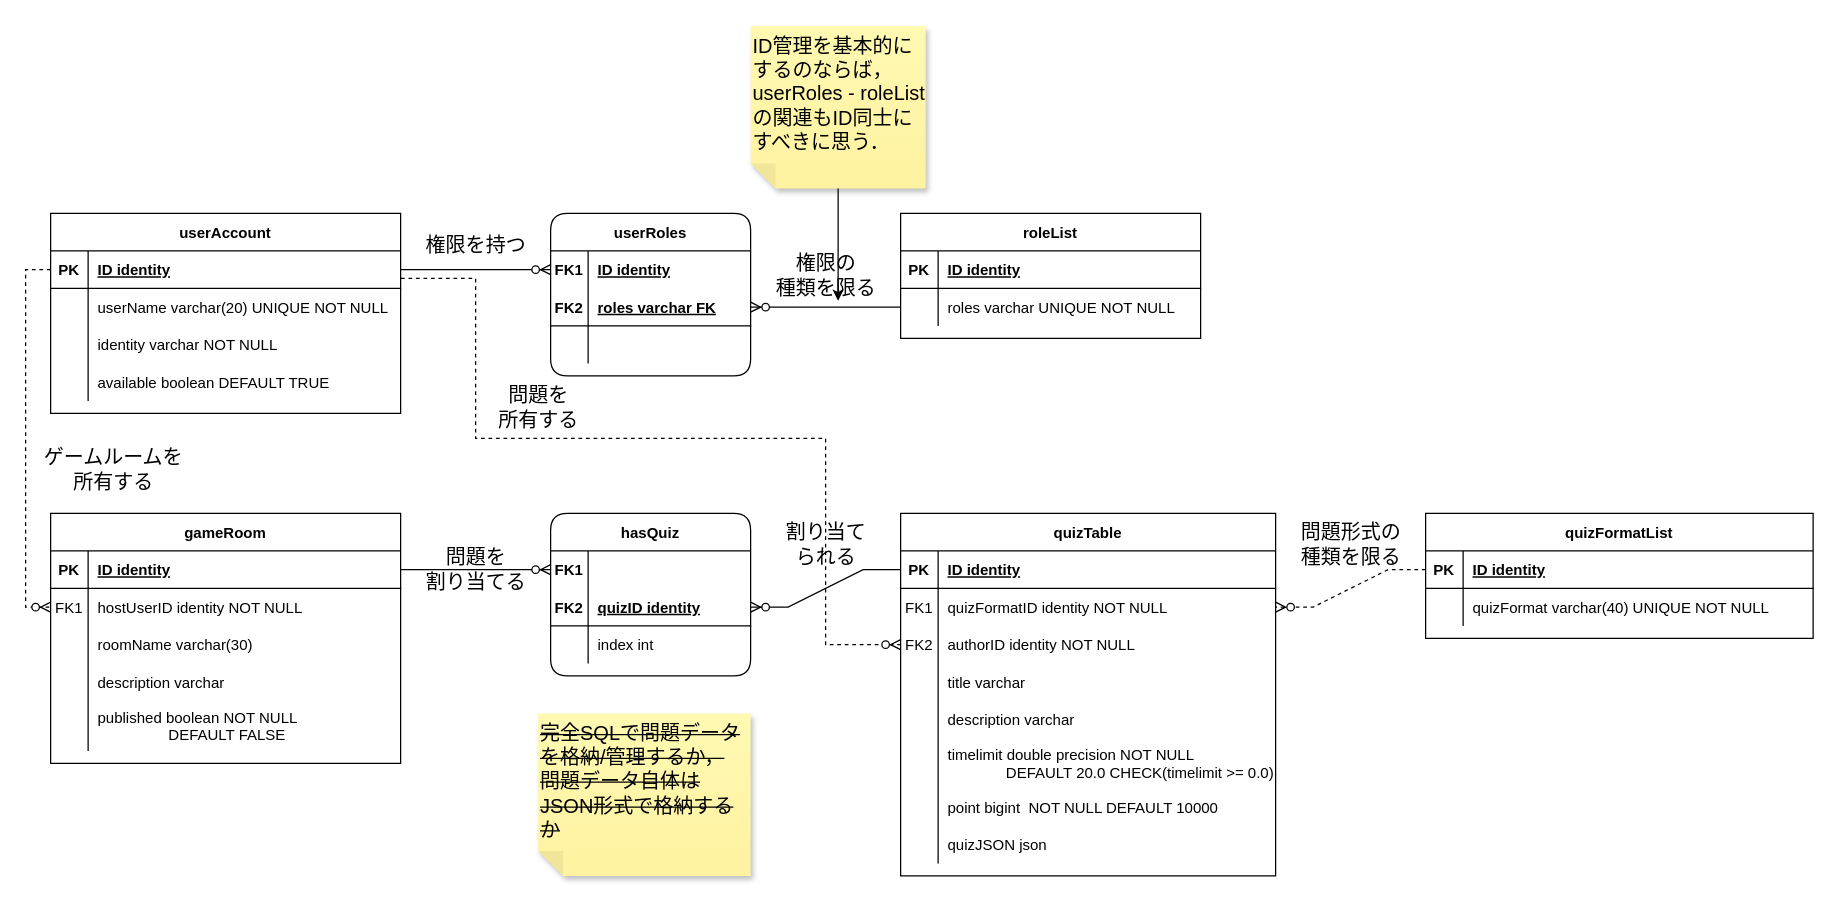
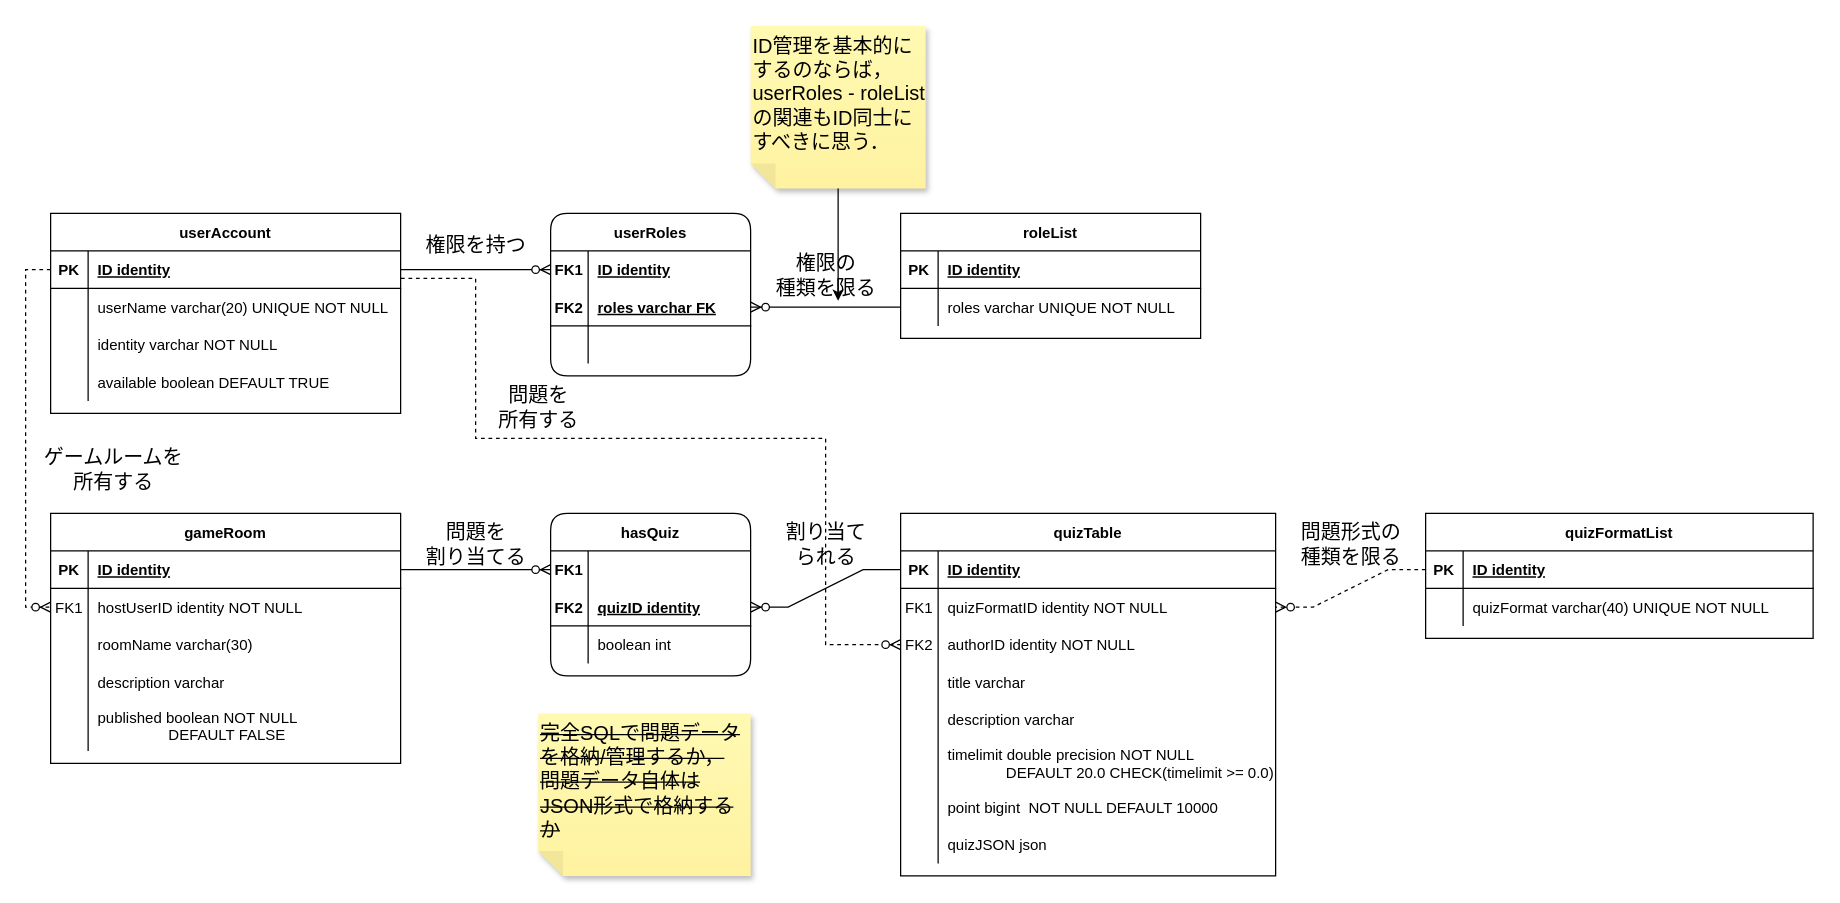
node "問題を 割り当てる": moved (476, 569) -> (476, 544)
node "index int": label "index int" -> "boolean int"
